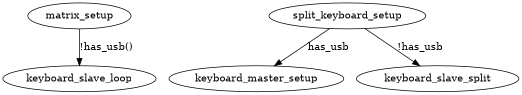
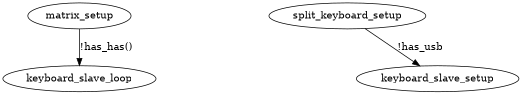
edge "matrix_setup" -> "keyboard_slave_loop": label "!has_usb()" -> "!has_has()"
node "keyboard_master_setup": removed
node "keyboard_slave_split": label "keyboard_slave_split" -> "keyboard_slave_setup"
